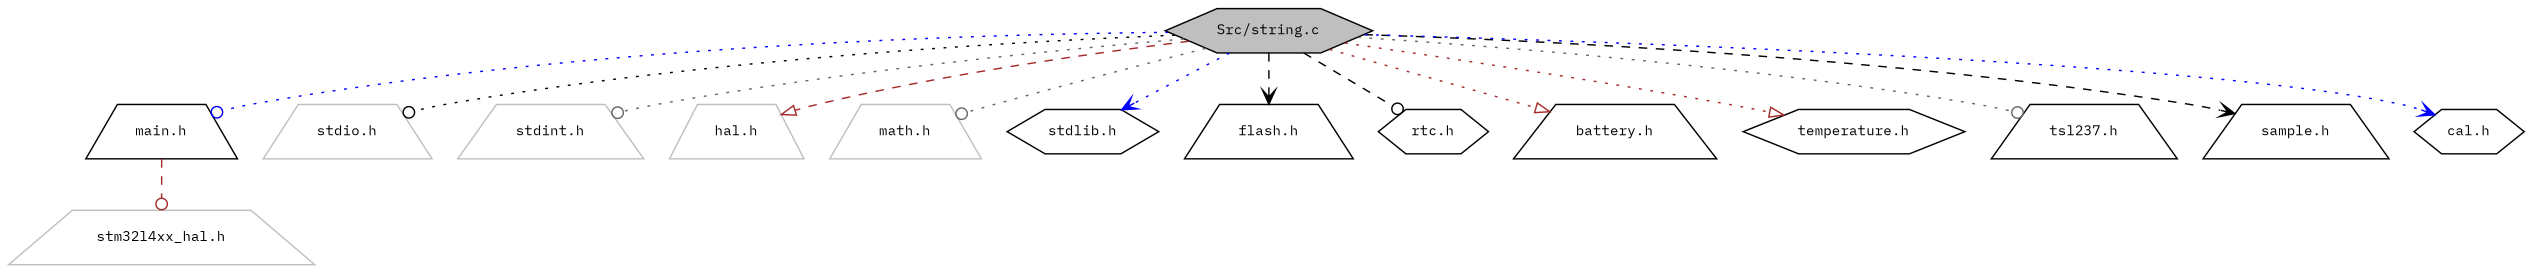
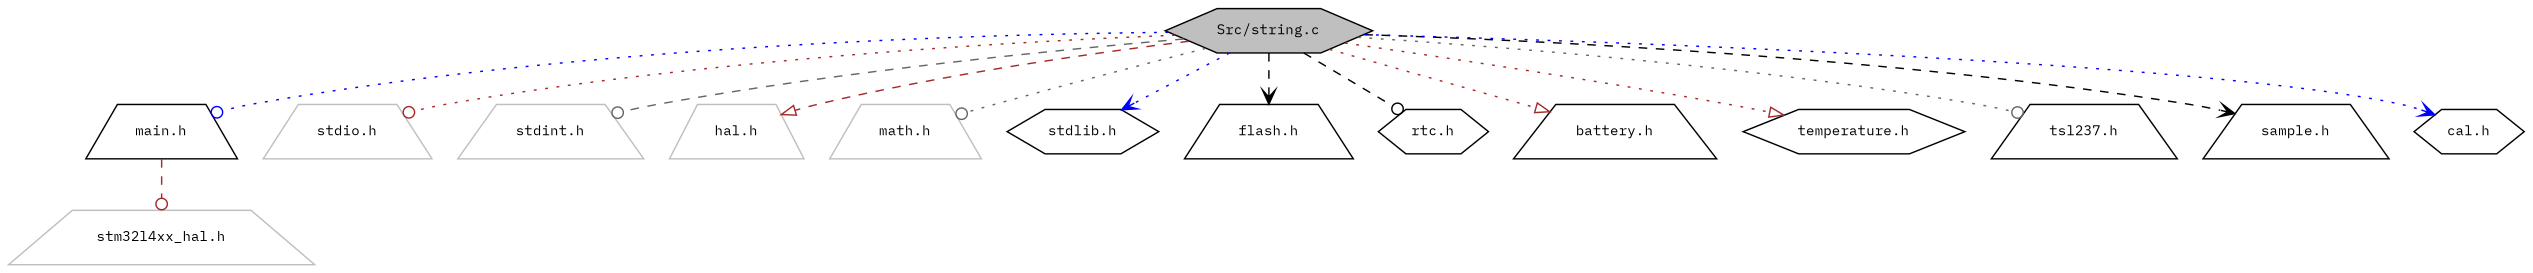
edge "Src/string.c" -> "stdio.h": color black -> brown
edge "Src/string.c" -> "stdint.h": style dotted -> dashed
